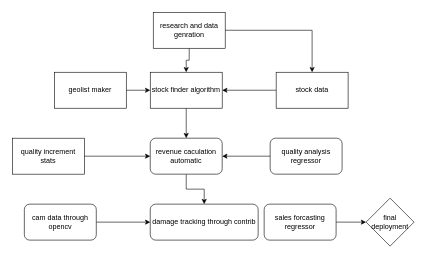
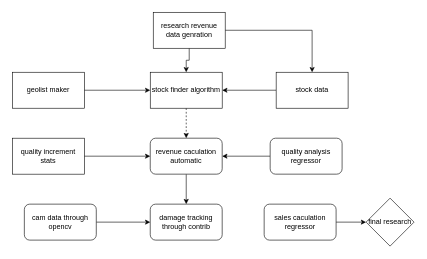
node "research and data genration": label "research and data genration" -> "research revenue data genration"
node "geolist maker": moved (90, 90) -> (48, 90)
edge "stock finder algorithm" -> "revenue caculation automatic": style solid -> dashed
node "damage tracking through contrib": size 108x36 -> 72x36
node "sales forcasting regressor": label "sales forcasting regressor" -> "sales caculation regressor"
node "final deployment": label "final deployment" -> "final research"
